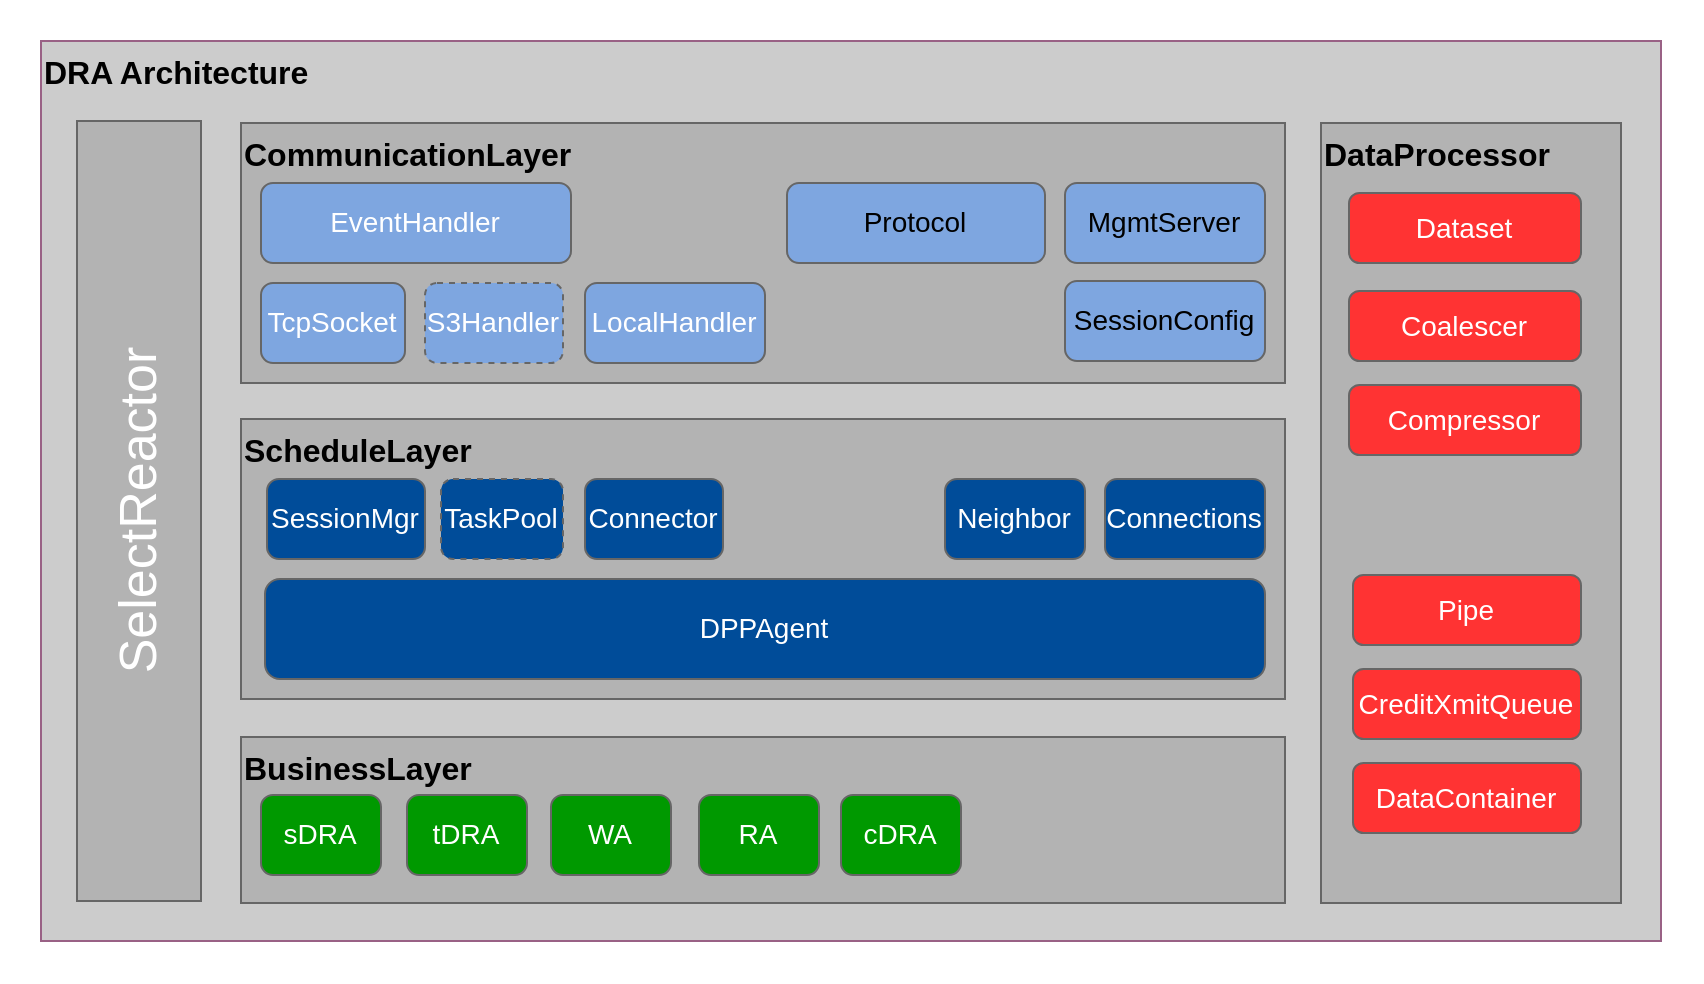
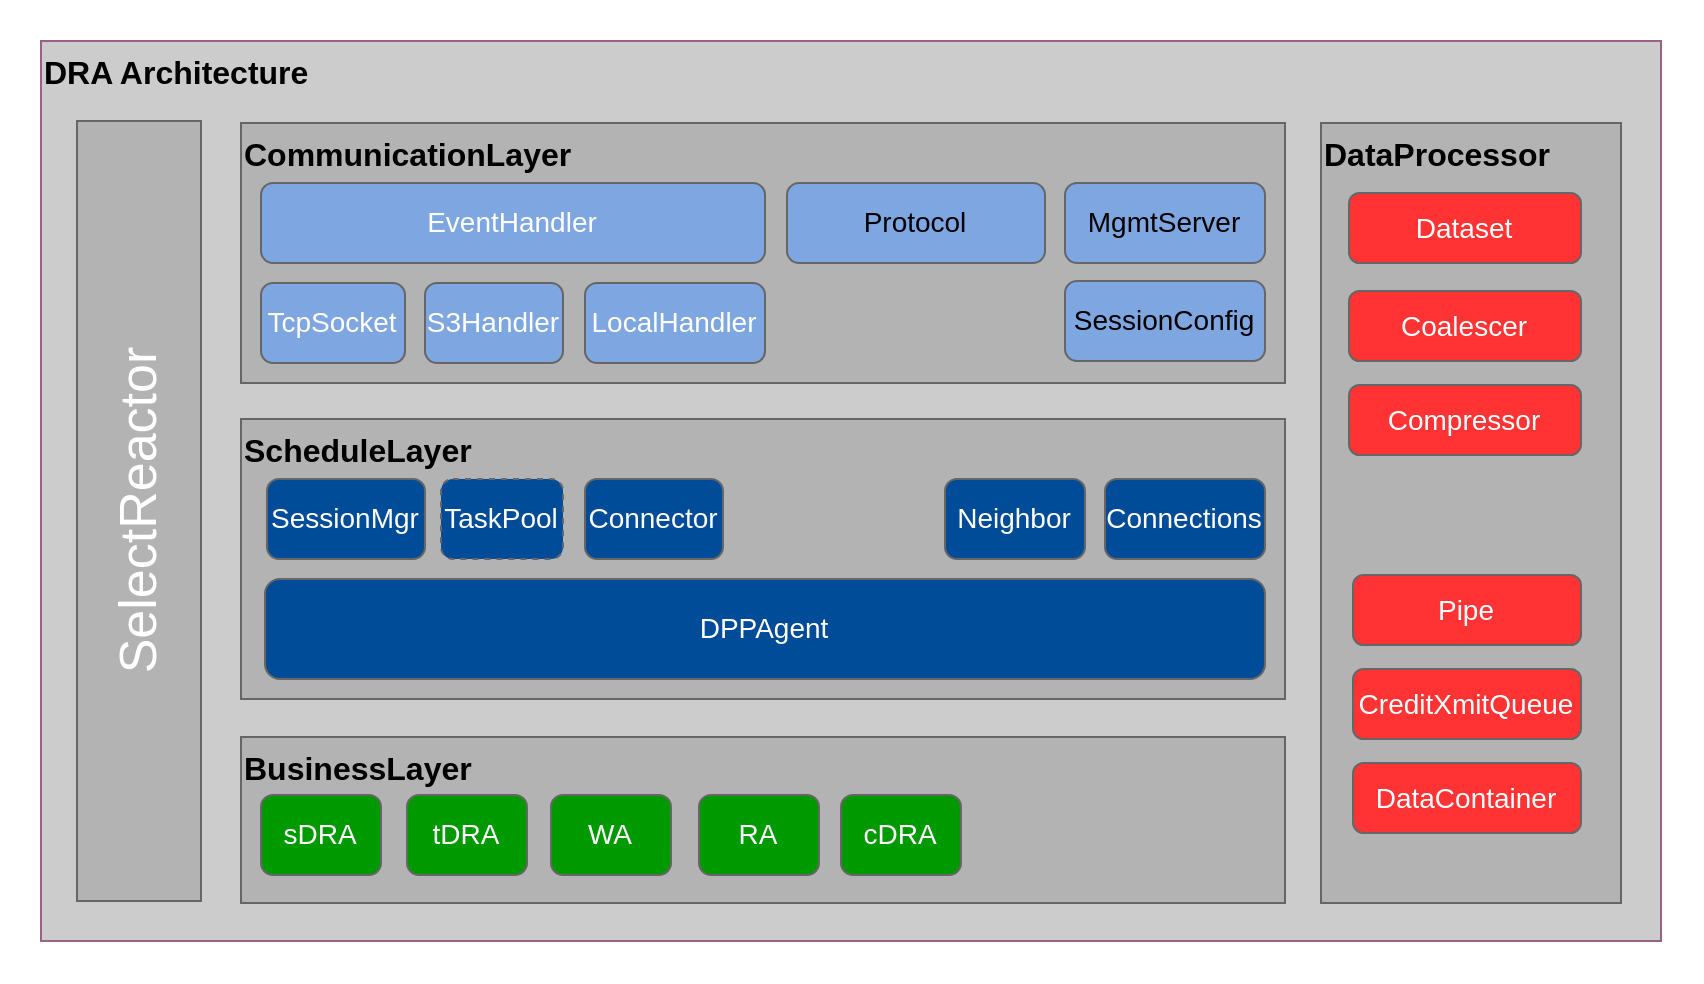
node "EventHandler": size 310x80 -> 504x80
node "S3Handler": style dashed -> solid
